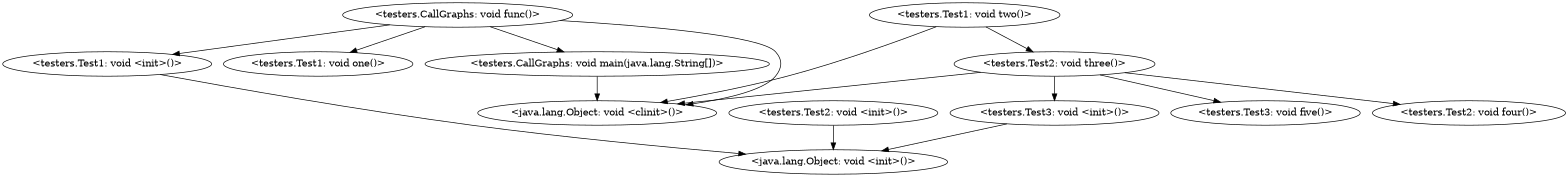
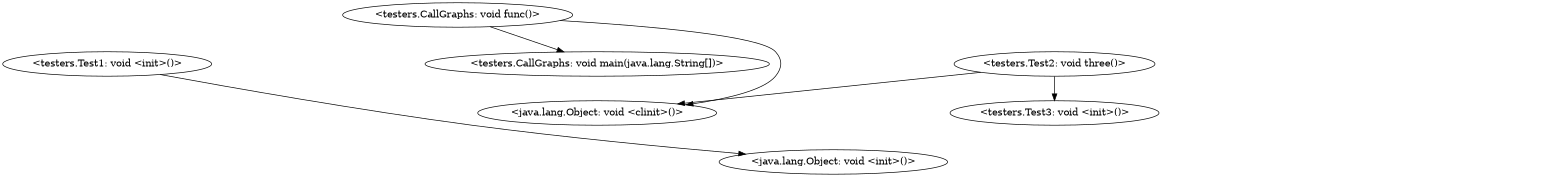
node "<testers.Test1: void two()>": removed
edge "<testers.CallGraphs: void func()>" -> "<testers.Test1: void <init>()>": removed
node "<testers.Test1: void one()>": removed
edge "<testers.CallGraphs: void main(java.lang.String[])>" -> "<java.lang.Object: void <clinit>()>": removed
node "<testers.Test2: void <init>()>": removed
node "<testers.Test3: void five()>": removed
node "<testers.Test2: void four()>": removed
edge "<testers.Test3: void <init>()>" -> "<java.lang.Object: void <init>()>": removed
